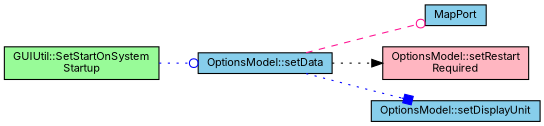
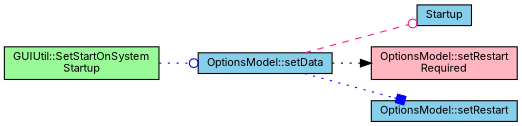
node "MapPort": label "MapPort" -> "Startup"
node "OptionsModel::setDisplayUnit": label "OptionsModel::setDisplayUnit" -> "OptionsModel::setRestart"
